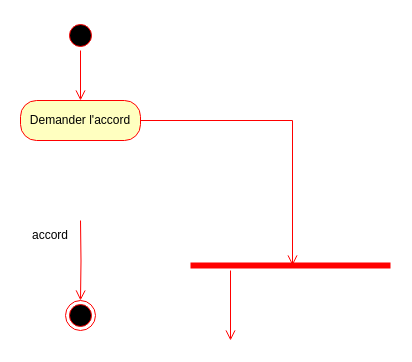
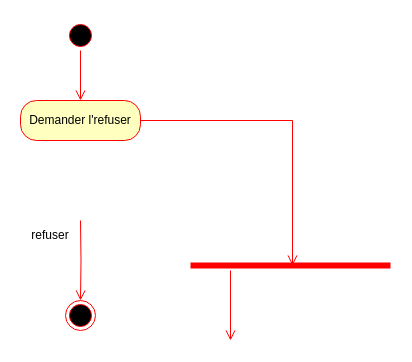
node "Demander l'accord": label "Demander l'accord" -> "Demander l'refuser"
node "accord": label "accord" -> "refuser"
